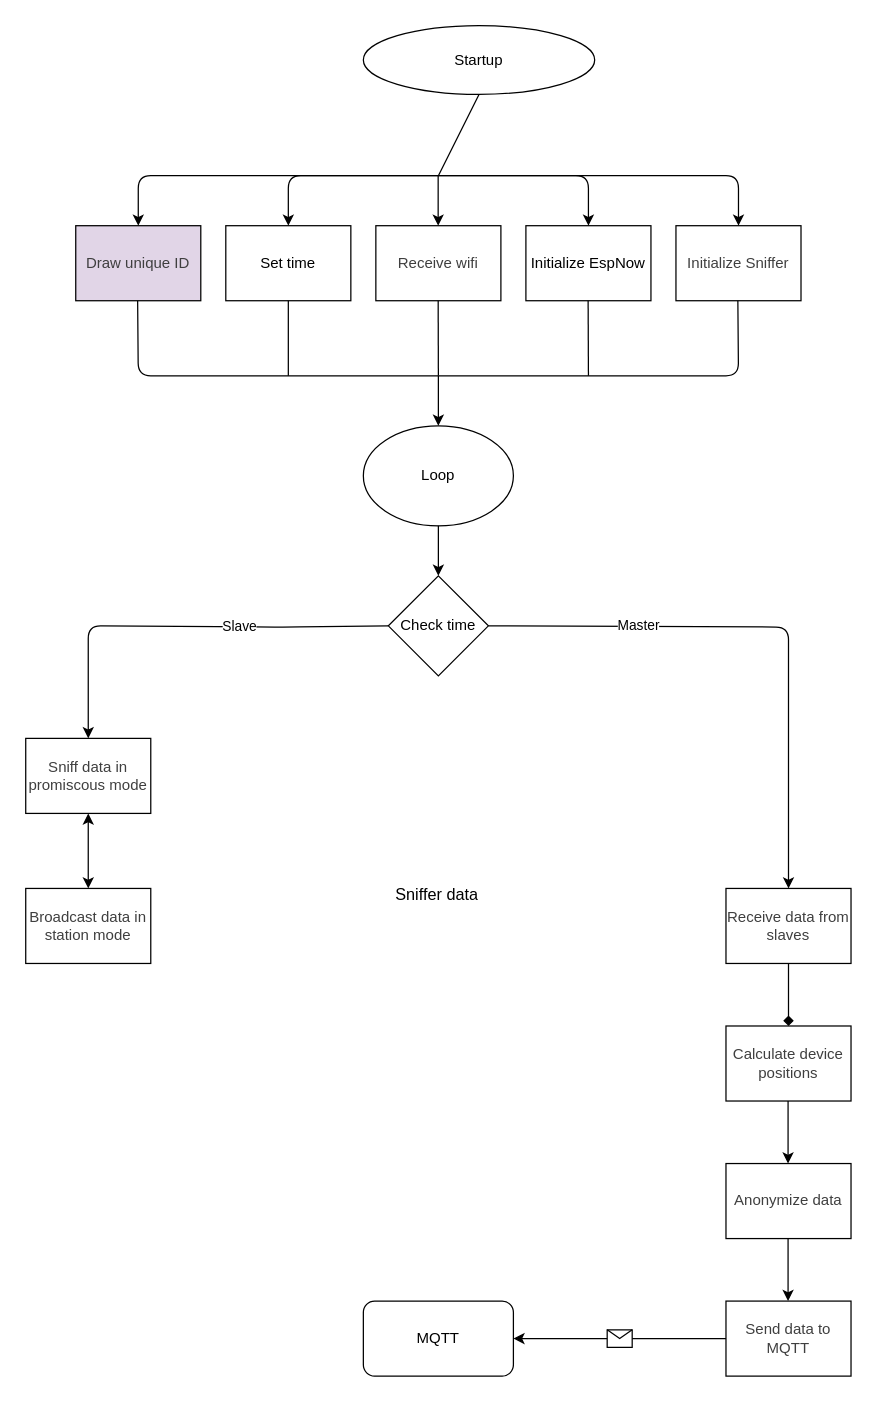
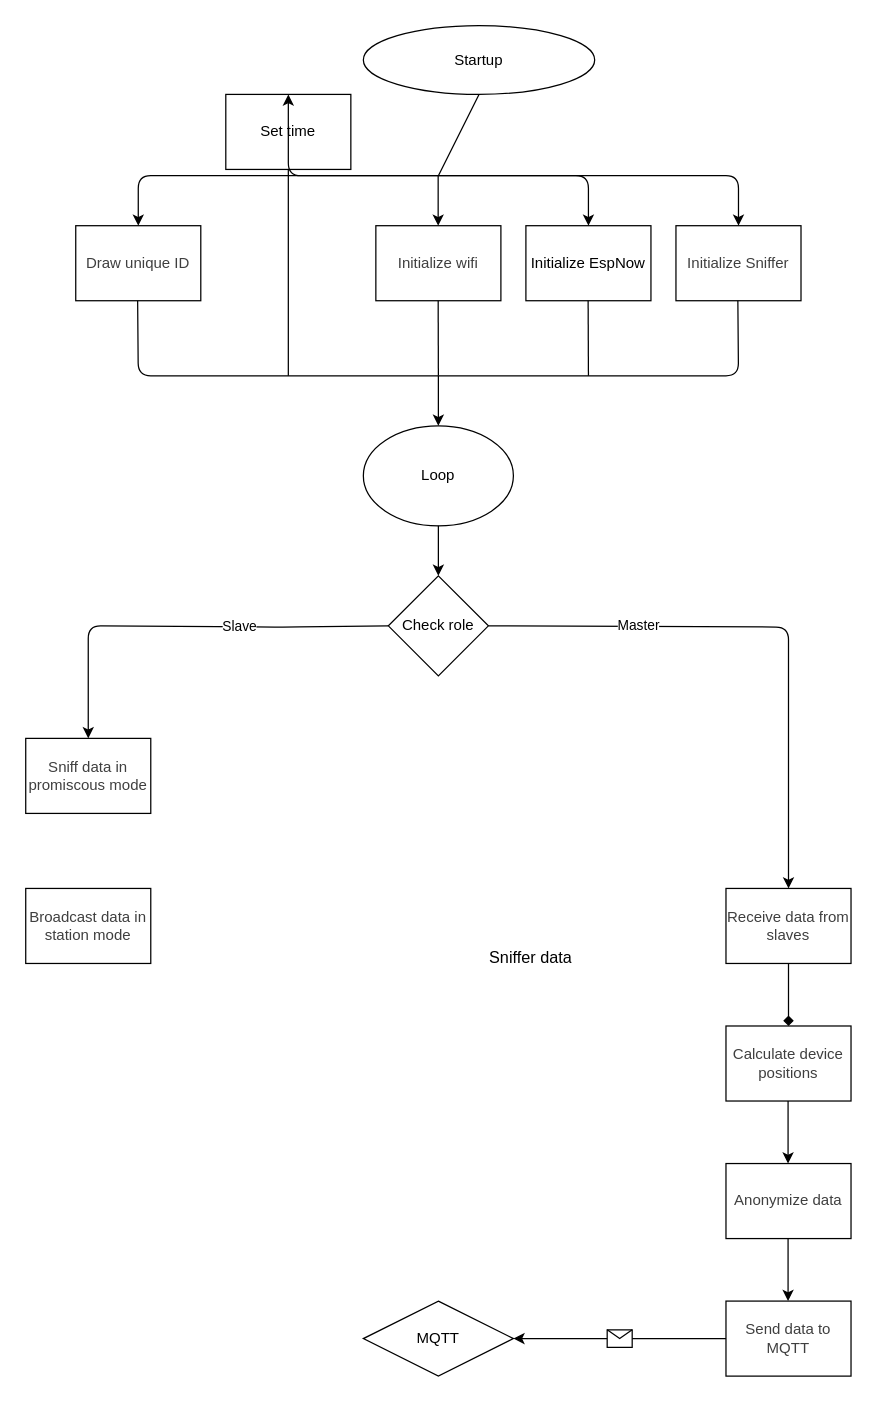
node "Draw unique ID": fillcolor #e1d5e7 -> #ffffff
node "Set time": moved (288, 263) -> (288, 132)
node "Receive wifi": label "Receive wifi" -> "Initialize wifi"
node "Check time": label "Check time" -> "Check role"
edge "Sniff data in promiscous mode" -- "Broadcast data in station mode": removed
node "Sniffer data": moved (438, 894) -> (532, 957)
node "MQTT": shape rounded rectangle -> diamond
